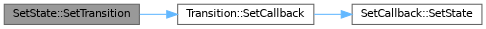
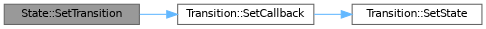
node "SetState::SetTransition": label "SetState::SetTransition" -> "State::SetTransition"
node "SetCallback::SetState": label "SetCallback::SetState" -> "Transition::SetState"
